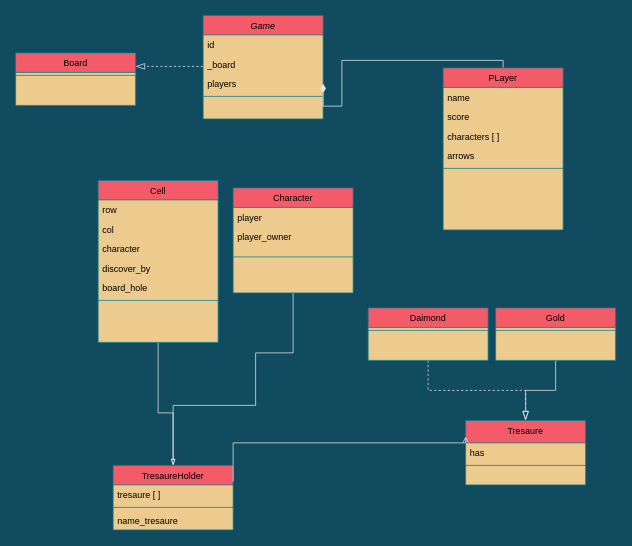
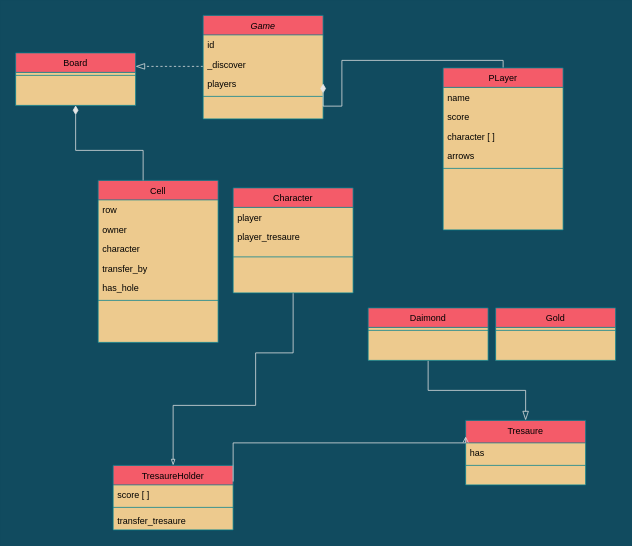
node "_board": label "_board" -> "_discover"
node "characters [ ]": label "characters [ ]" -> "character [ ]"
edge "Cell" -> "Board": added
node "col": label "col" -> "owner"
node "player_owner": label "player_owner" -> "player_tresaure"
node "discover_by": label "discover_by" -> "transfer_by"
node "board_hole": label "board_hole" -> "has_hole"
edge "Cell" -> "TresaureHolder": removed
edge "Gold" -> "Tresaure": removed
edge "Daimond" -> "Tresaure": style dashed -> solid
node "tresaure [ ]": label "tresaure [ ]" -> "score [ ]"
node "name_tresaure": label "name_tresaure" -> "transfer_tresaure"
